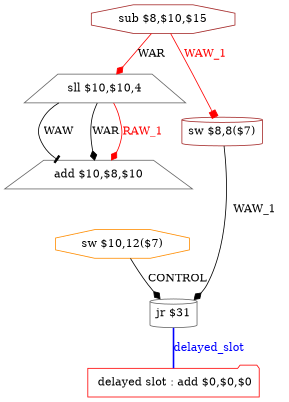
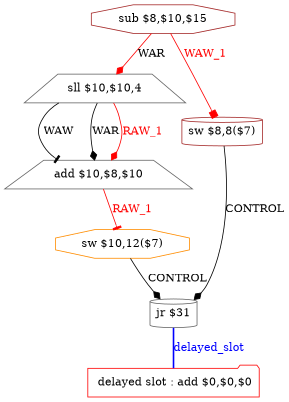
edge "add $10,$8,$10" -> "sw $10,12($7)": added, label "RAW_1"
edge "sw $8,8($7)" -> "jr $31": label "WAW_1" -> "CONTROL"
